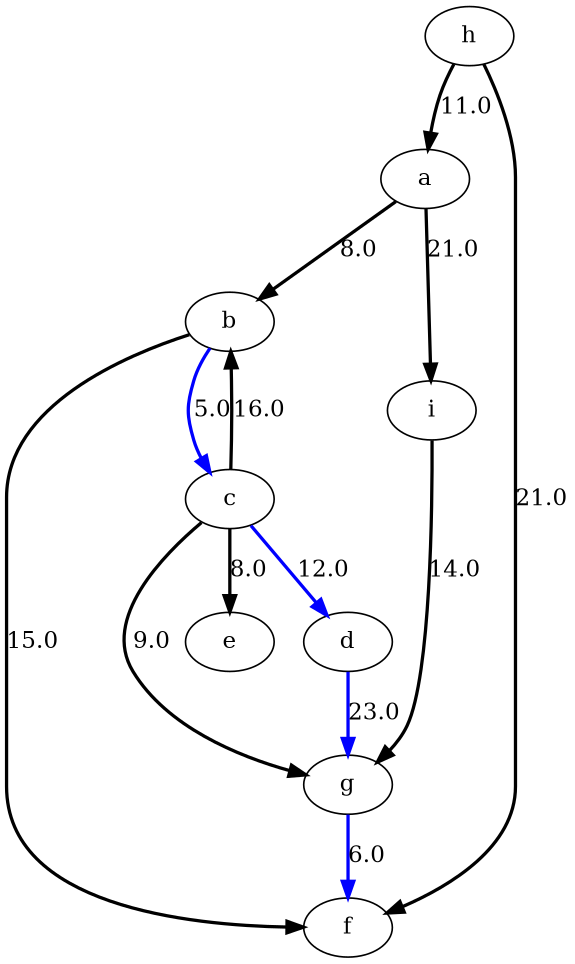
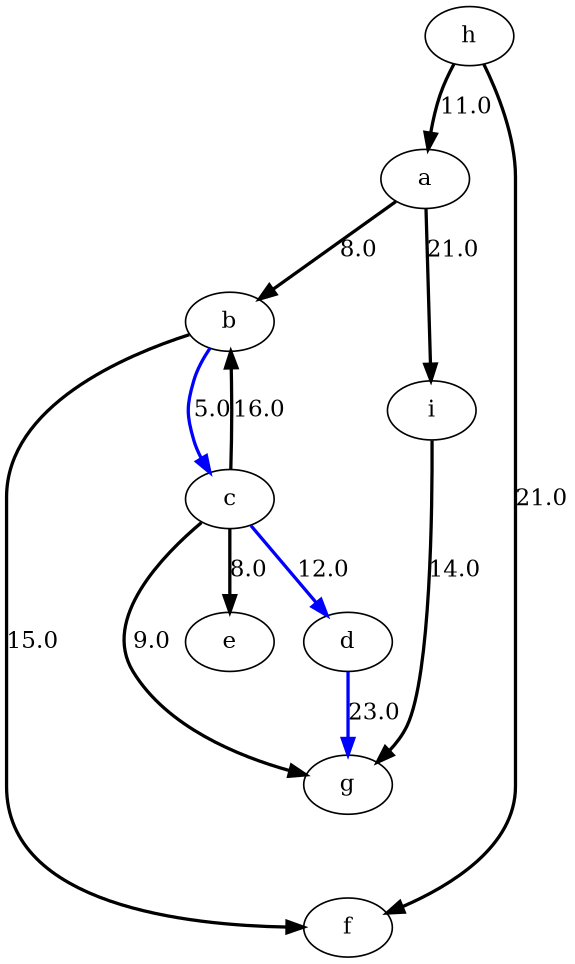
edge "g" -> "f": removed, label "6.0"
